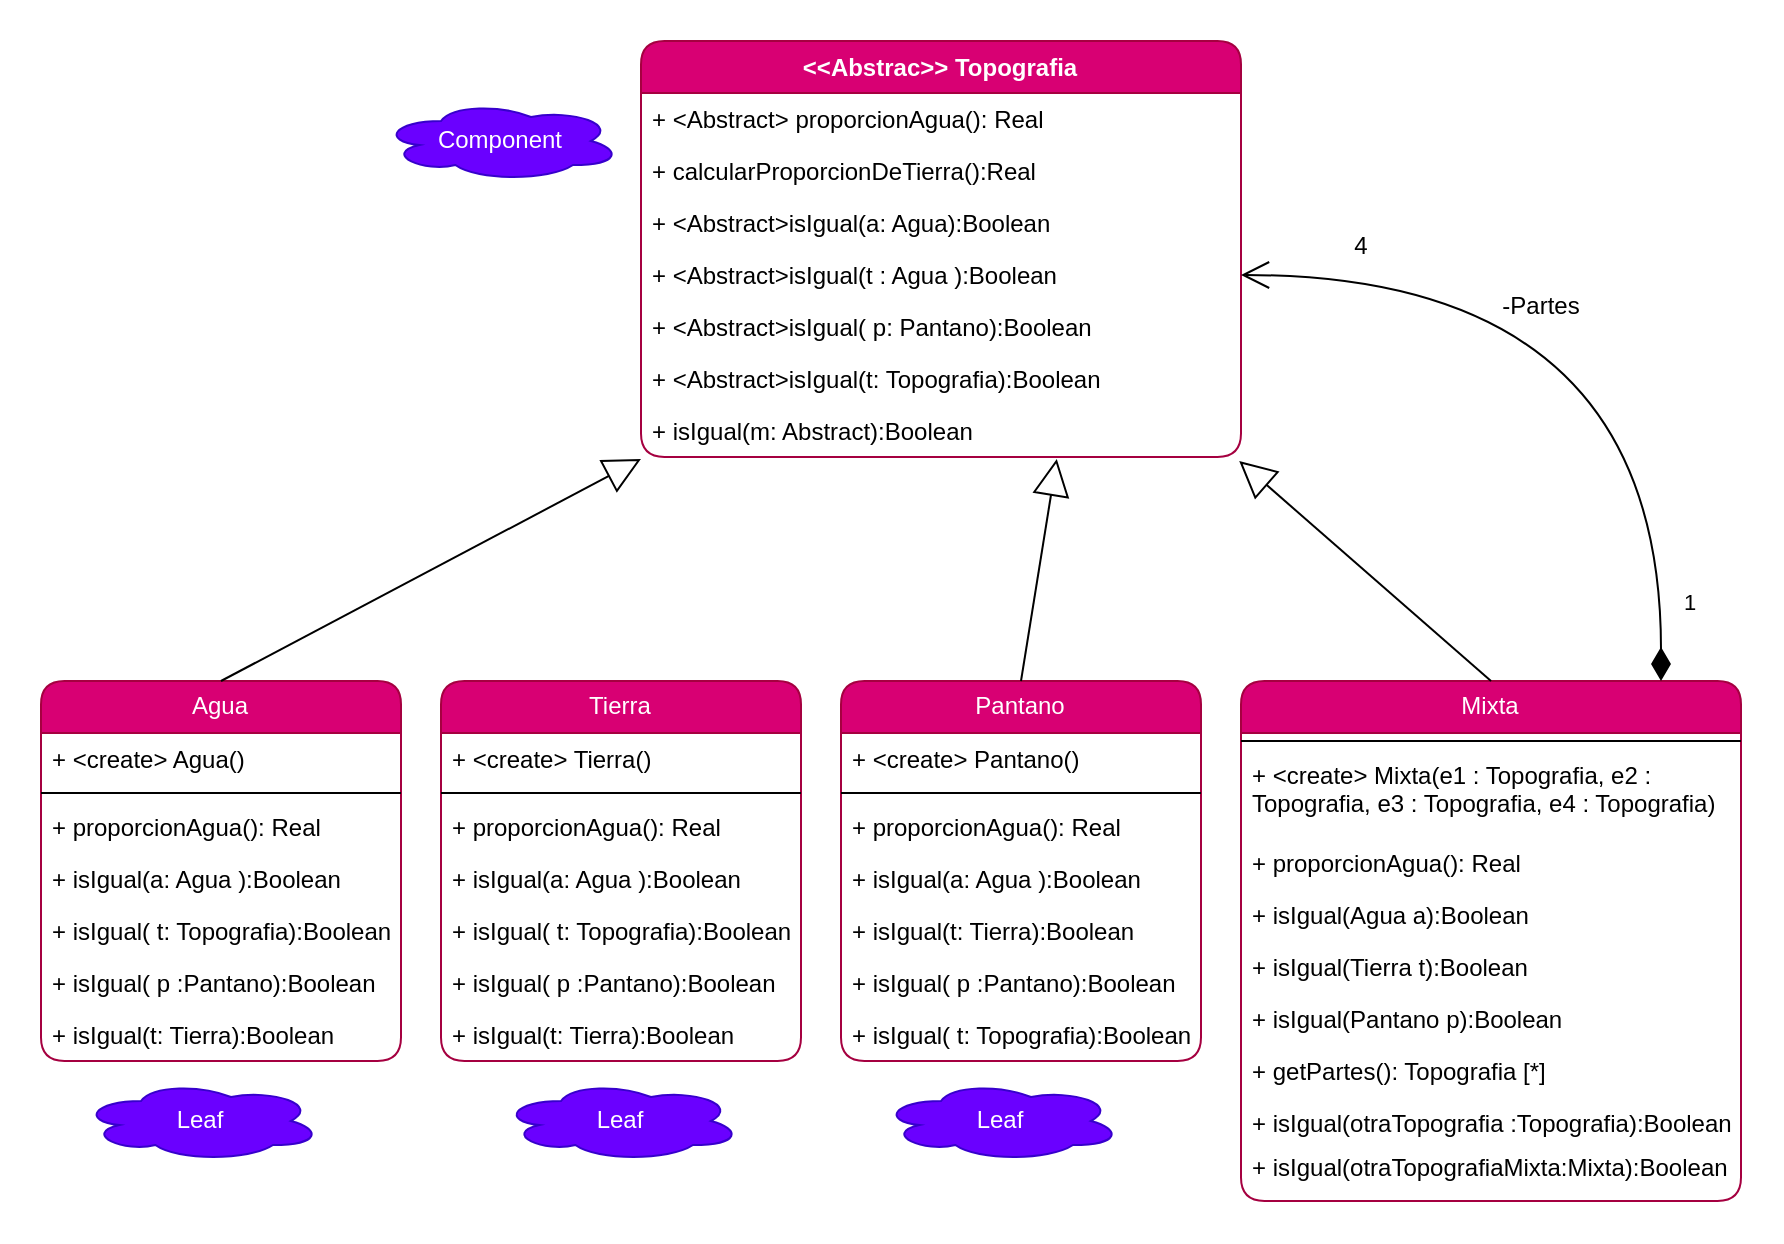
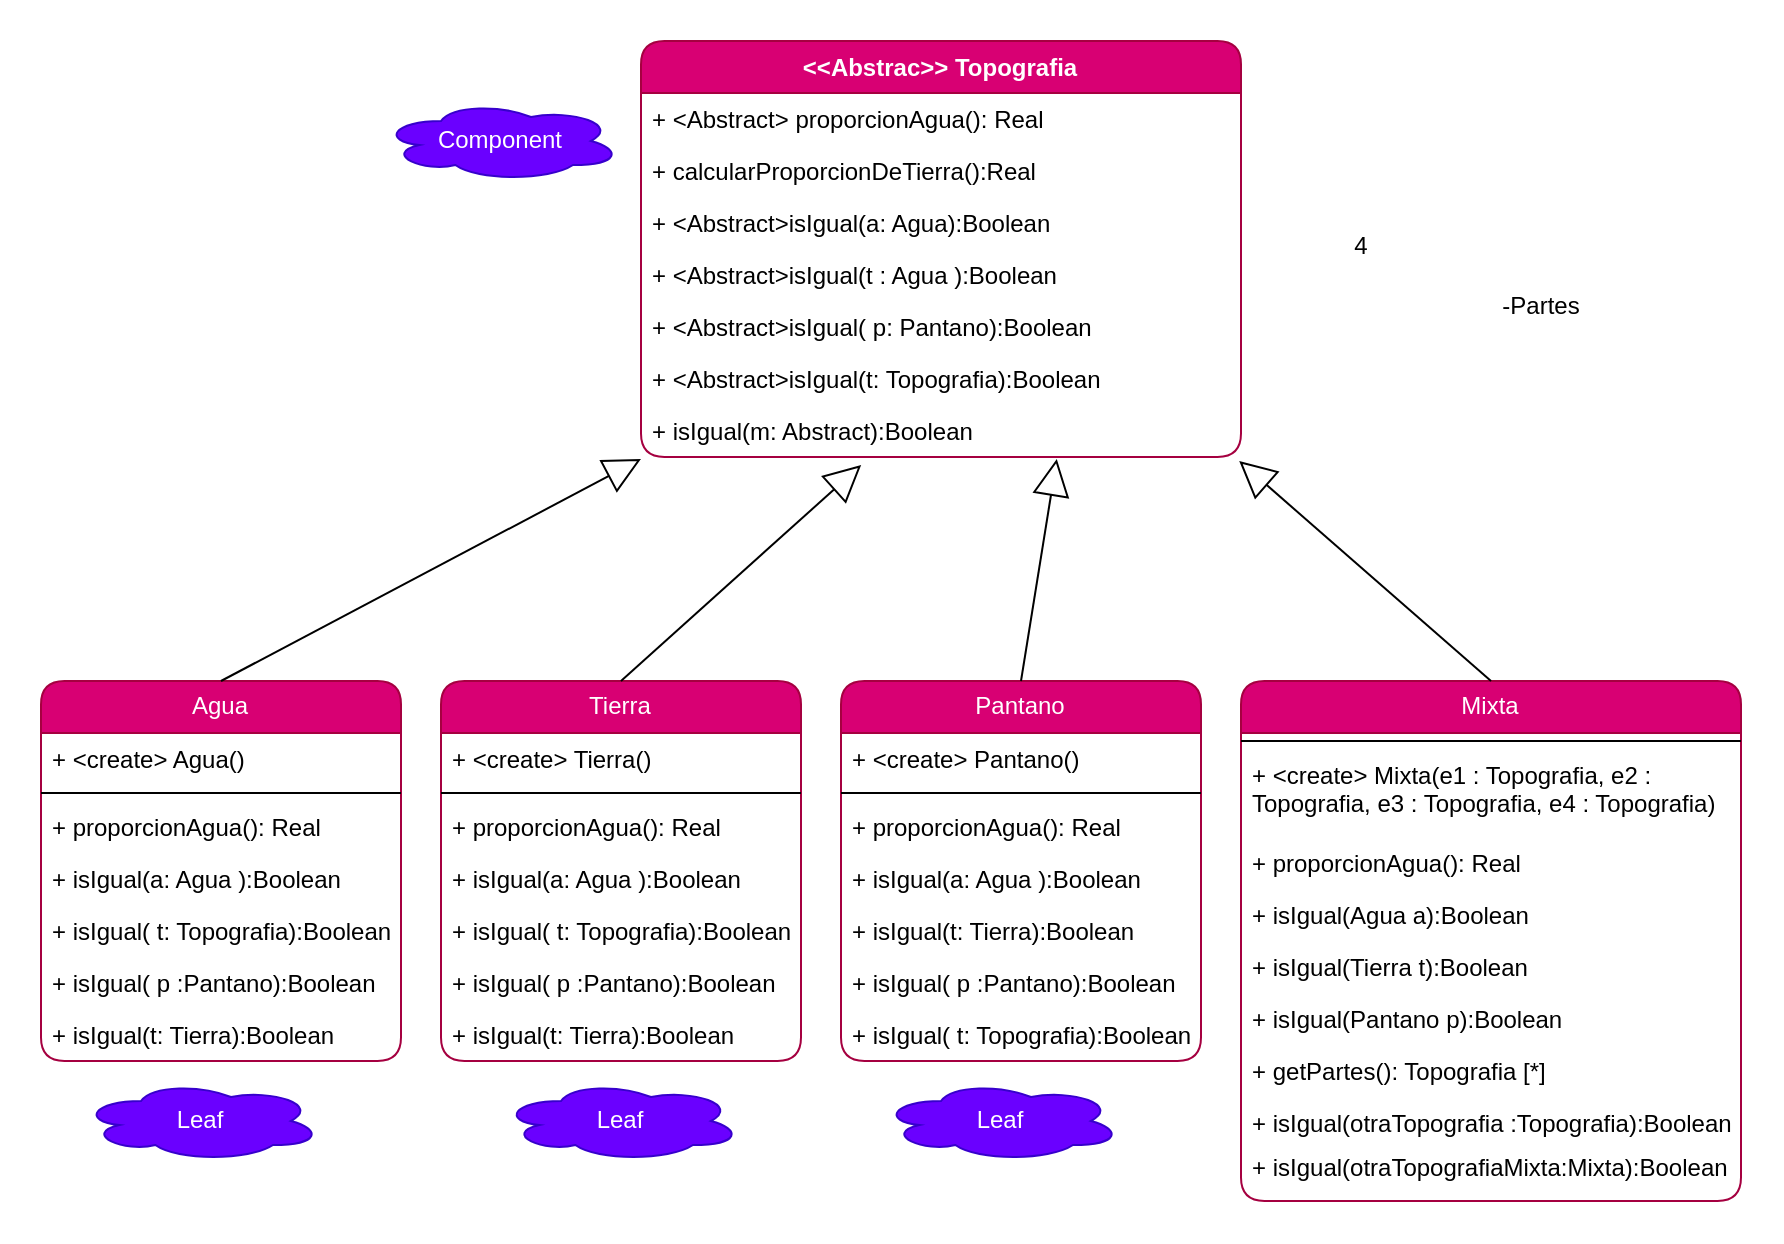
edge "+ <Abstract>isIgual(t : Agua ):Boolean" -- "Mixta": removed, label "1"
edge "Tierra" -> "+ isIgual(m: Abstract):Boolean": added
